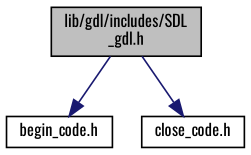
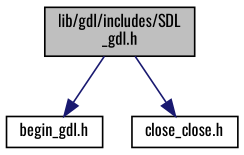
node "begin_code.h": label "begin_code.h" -> "begin_gdl.h"
node "close_code.h": label "close_code.h" -> "close_close.h"
